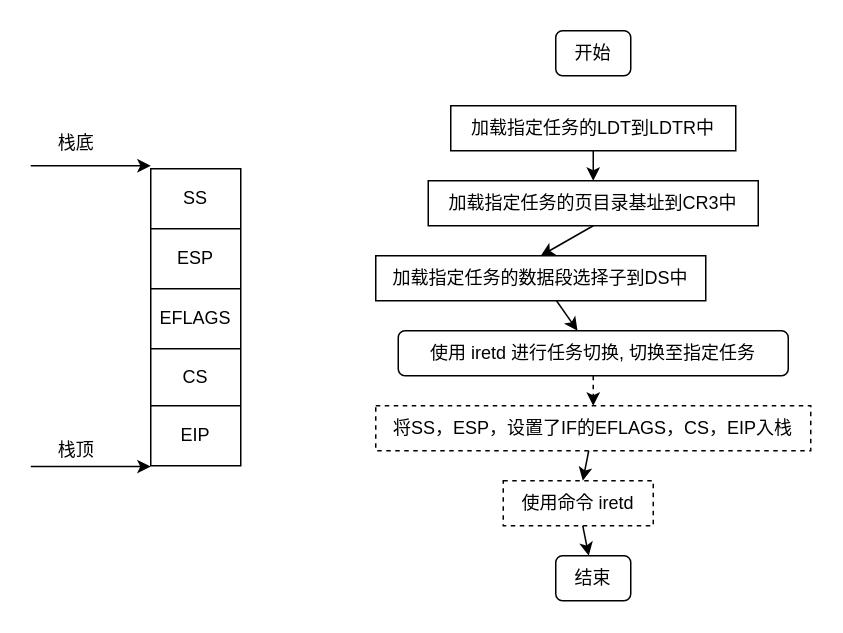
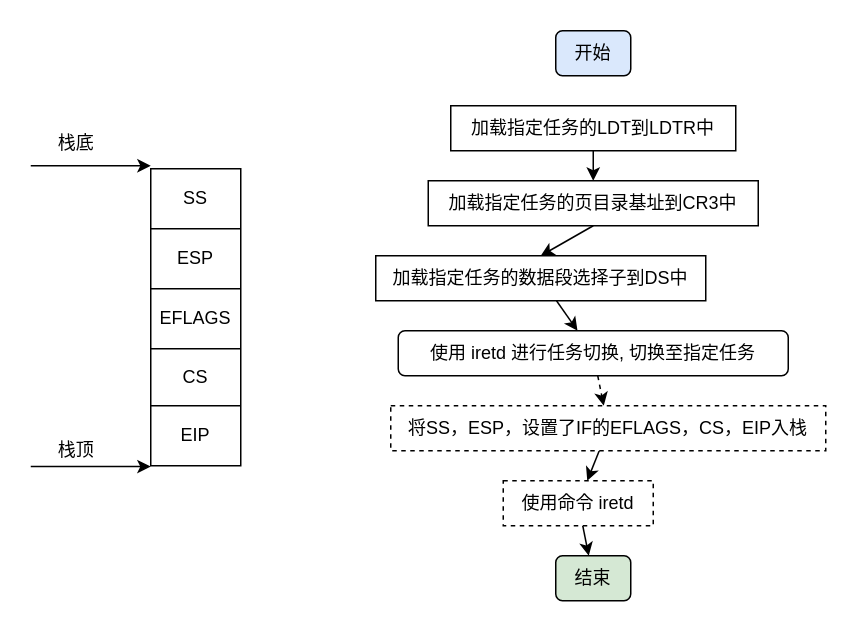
node "开始": fillcolor #ffffff -> #dae8fc
node "将SS，ESP，设置了IF的EFLAGS，CS，EIP入栈": moved (593, 428) -> (608, 428)
node "结束": fillcolor #ffffff -> #d5e8d4
